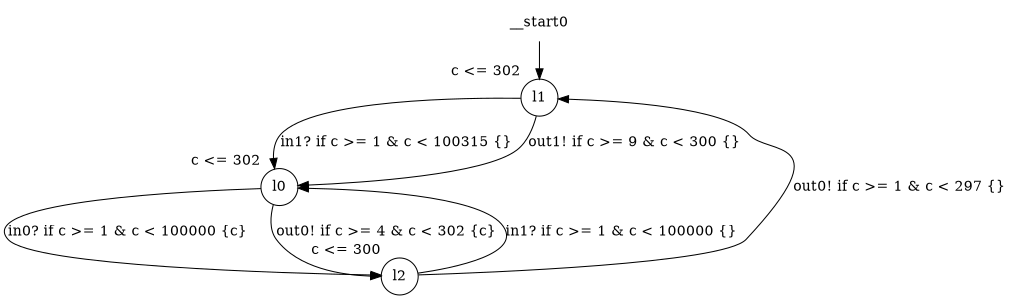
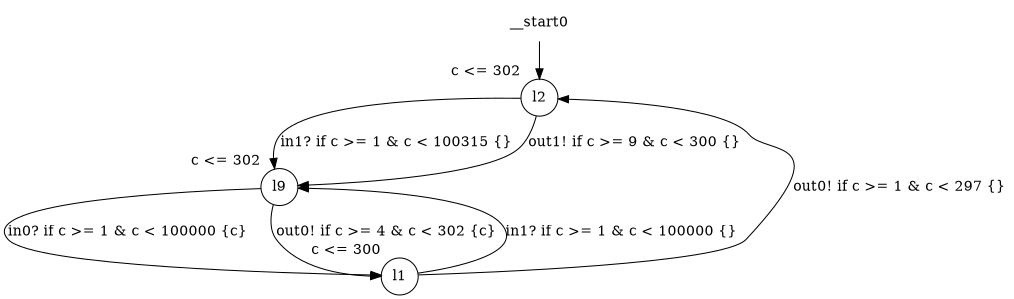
node "l1 c <= 302": label "l1 c <= 302" -> "l2 c <= 302"
node "l0 c <= 302": label "l0 c <= 302" -> "l9 c <= 302"
node "l2 c <= 300": label "l2 c <= 300" -> "l1 c <= 300"
